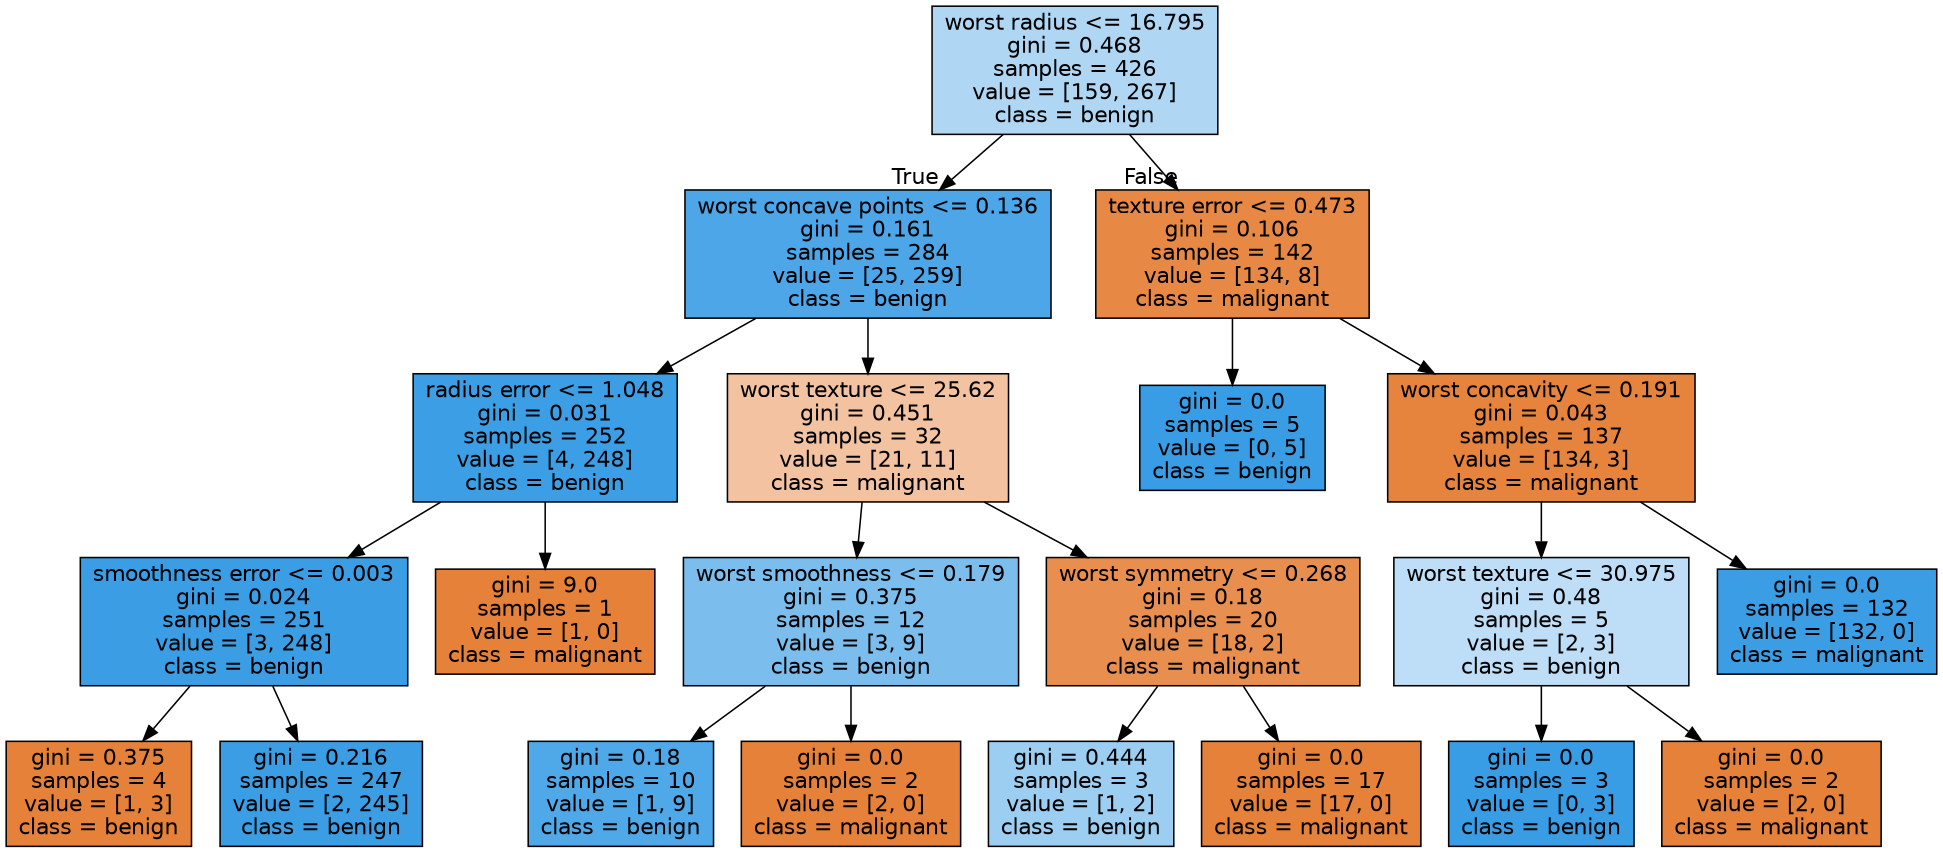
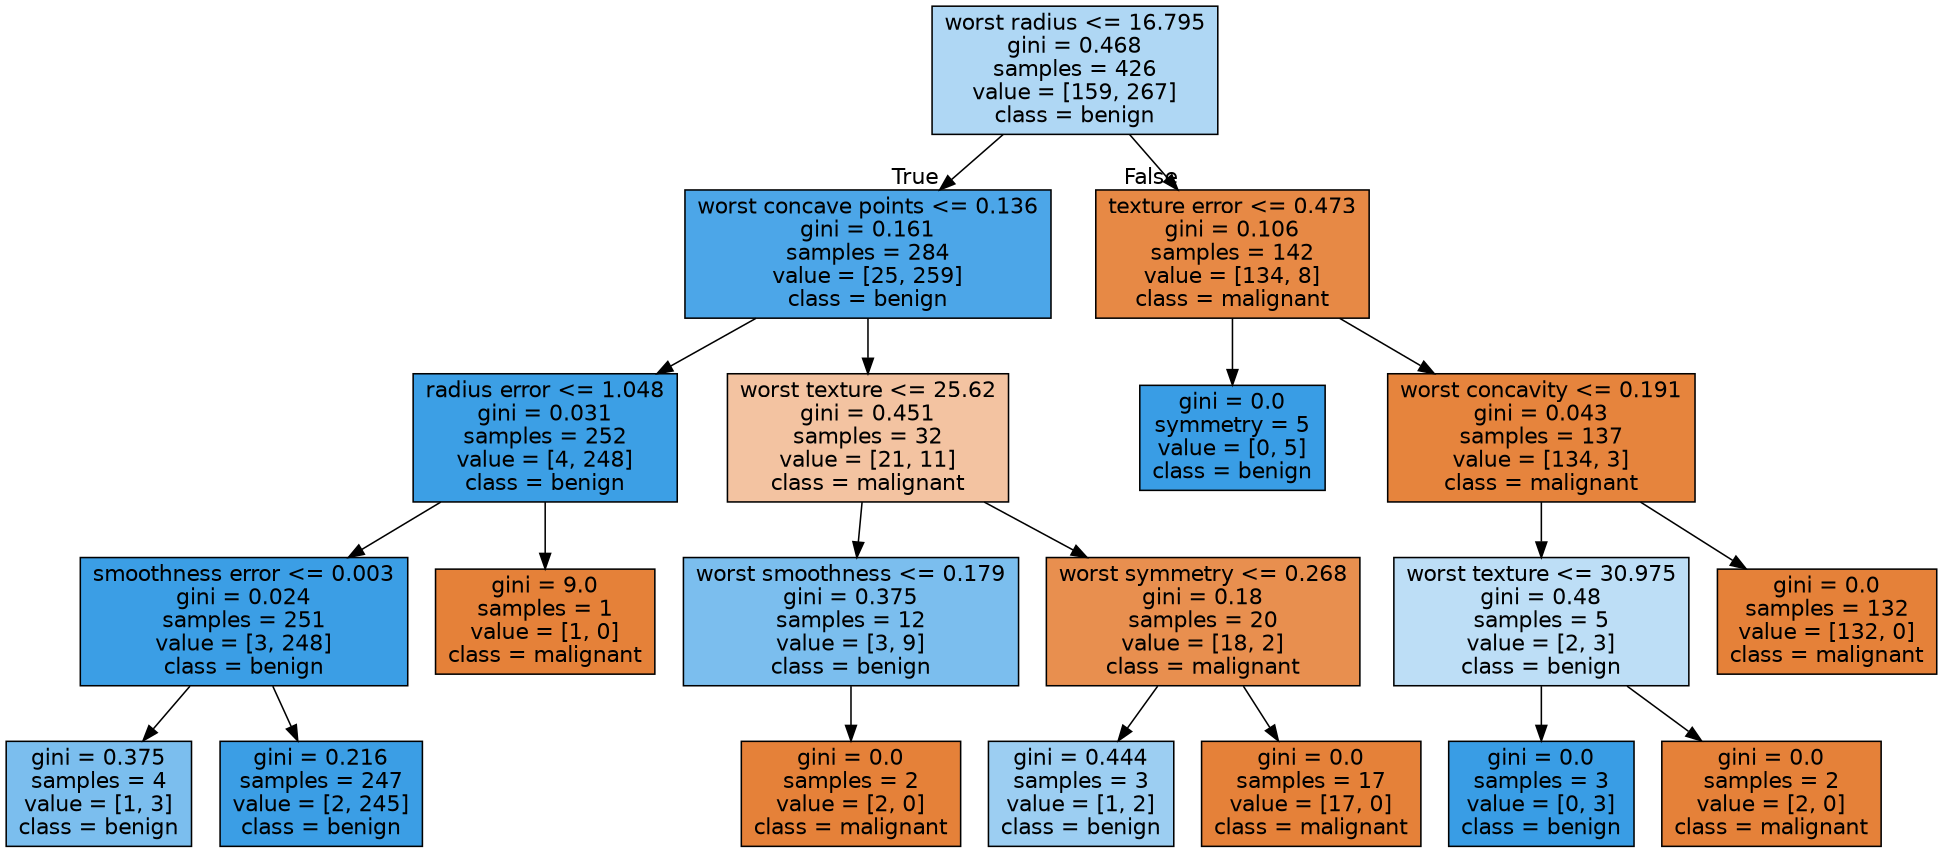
node "gini = 0.0 samples = 5 value = [0, 5] class = benign": label "gini = 0.0 samples = 5 value = [0, 5] class = benign" -> "gini = 0.0 symmetry = 5 value = [0, 5] class = benign"
node "gini = 0.0 samples = 132 value = [132, 0] class = malignant": fillcolor #3b9ee5 -> #e58139
node "gini = 0.375 samples = 4 value = [1, 3] class = benign": fillcolor #e58139 -> #7bbeee
node "gini = 0.18 samples = 10 value = [1, 9] class = benign": removed
